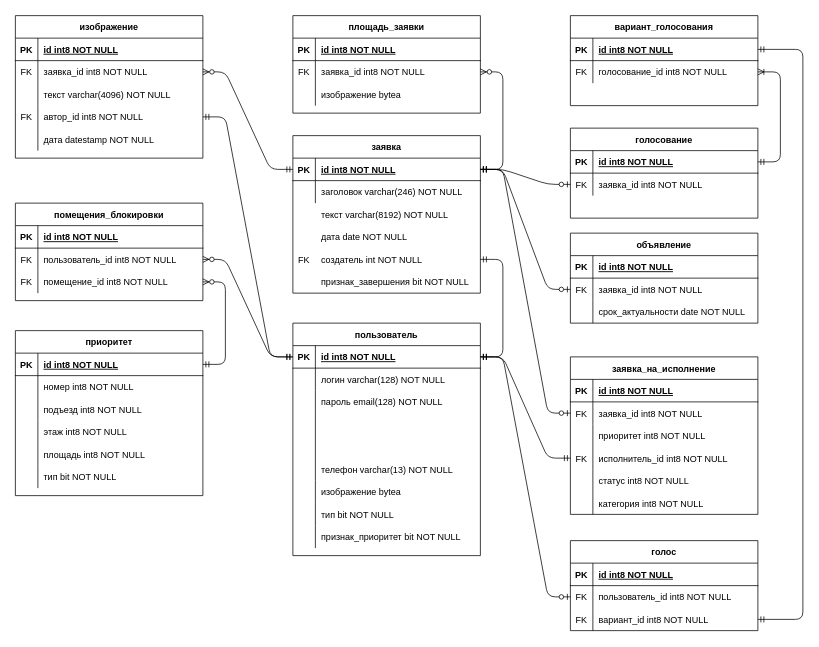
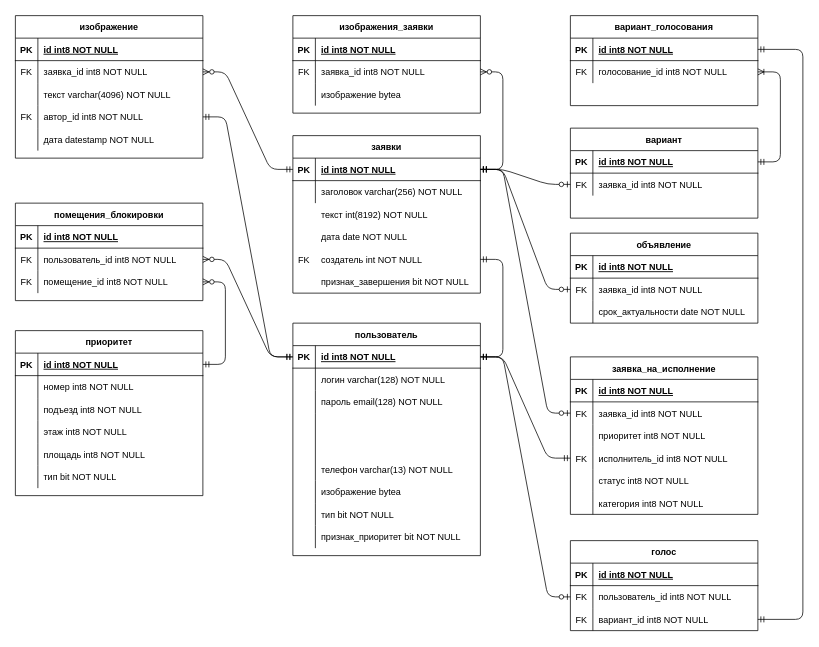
node "площадь_заявки": label "площадь_заявки" -> "изображения_заявки"
node "голосование": label "голосование" -> "вариант"
node "заявка": label "заявка" -> "заявки"
node "заголовок varchar(246) NOT NULL": label "заголовок varchar(246) NOT NULL" -> "заголовок varchar(256) NOT NULL"
node "текст varchar(8192) NOT NULL": label "текст varchar(8192) NOT NULL" -> "текст int(8192) NOT NULL"
